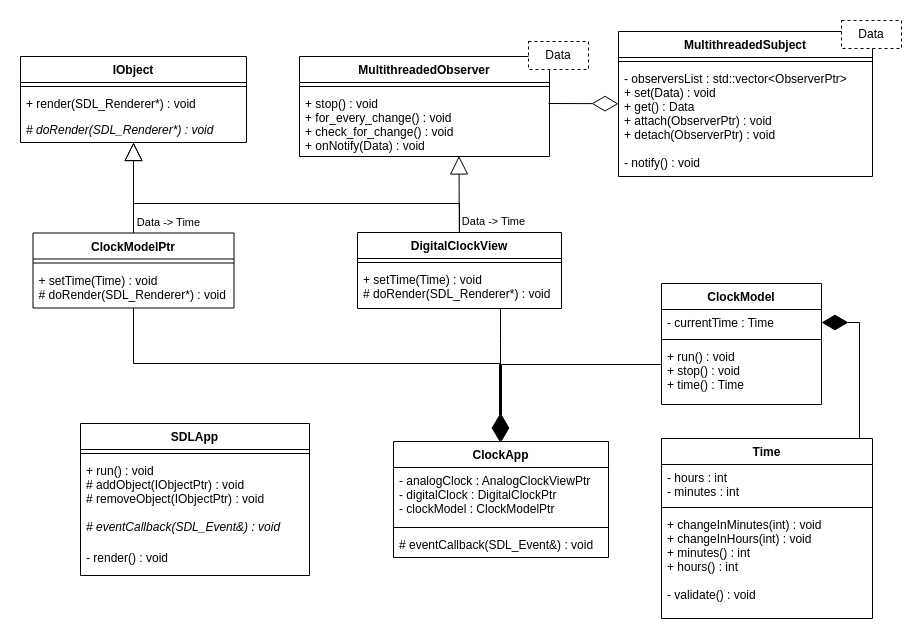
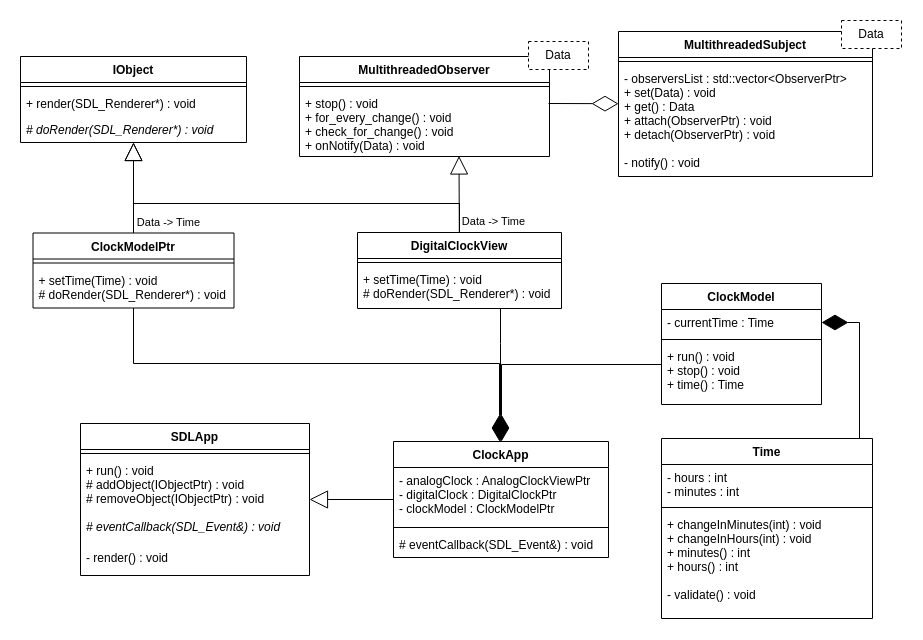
edge "ClockApp" -> "SDLApp": added
